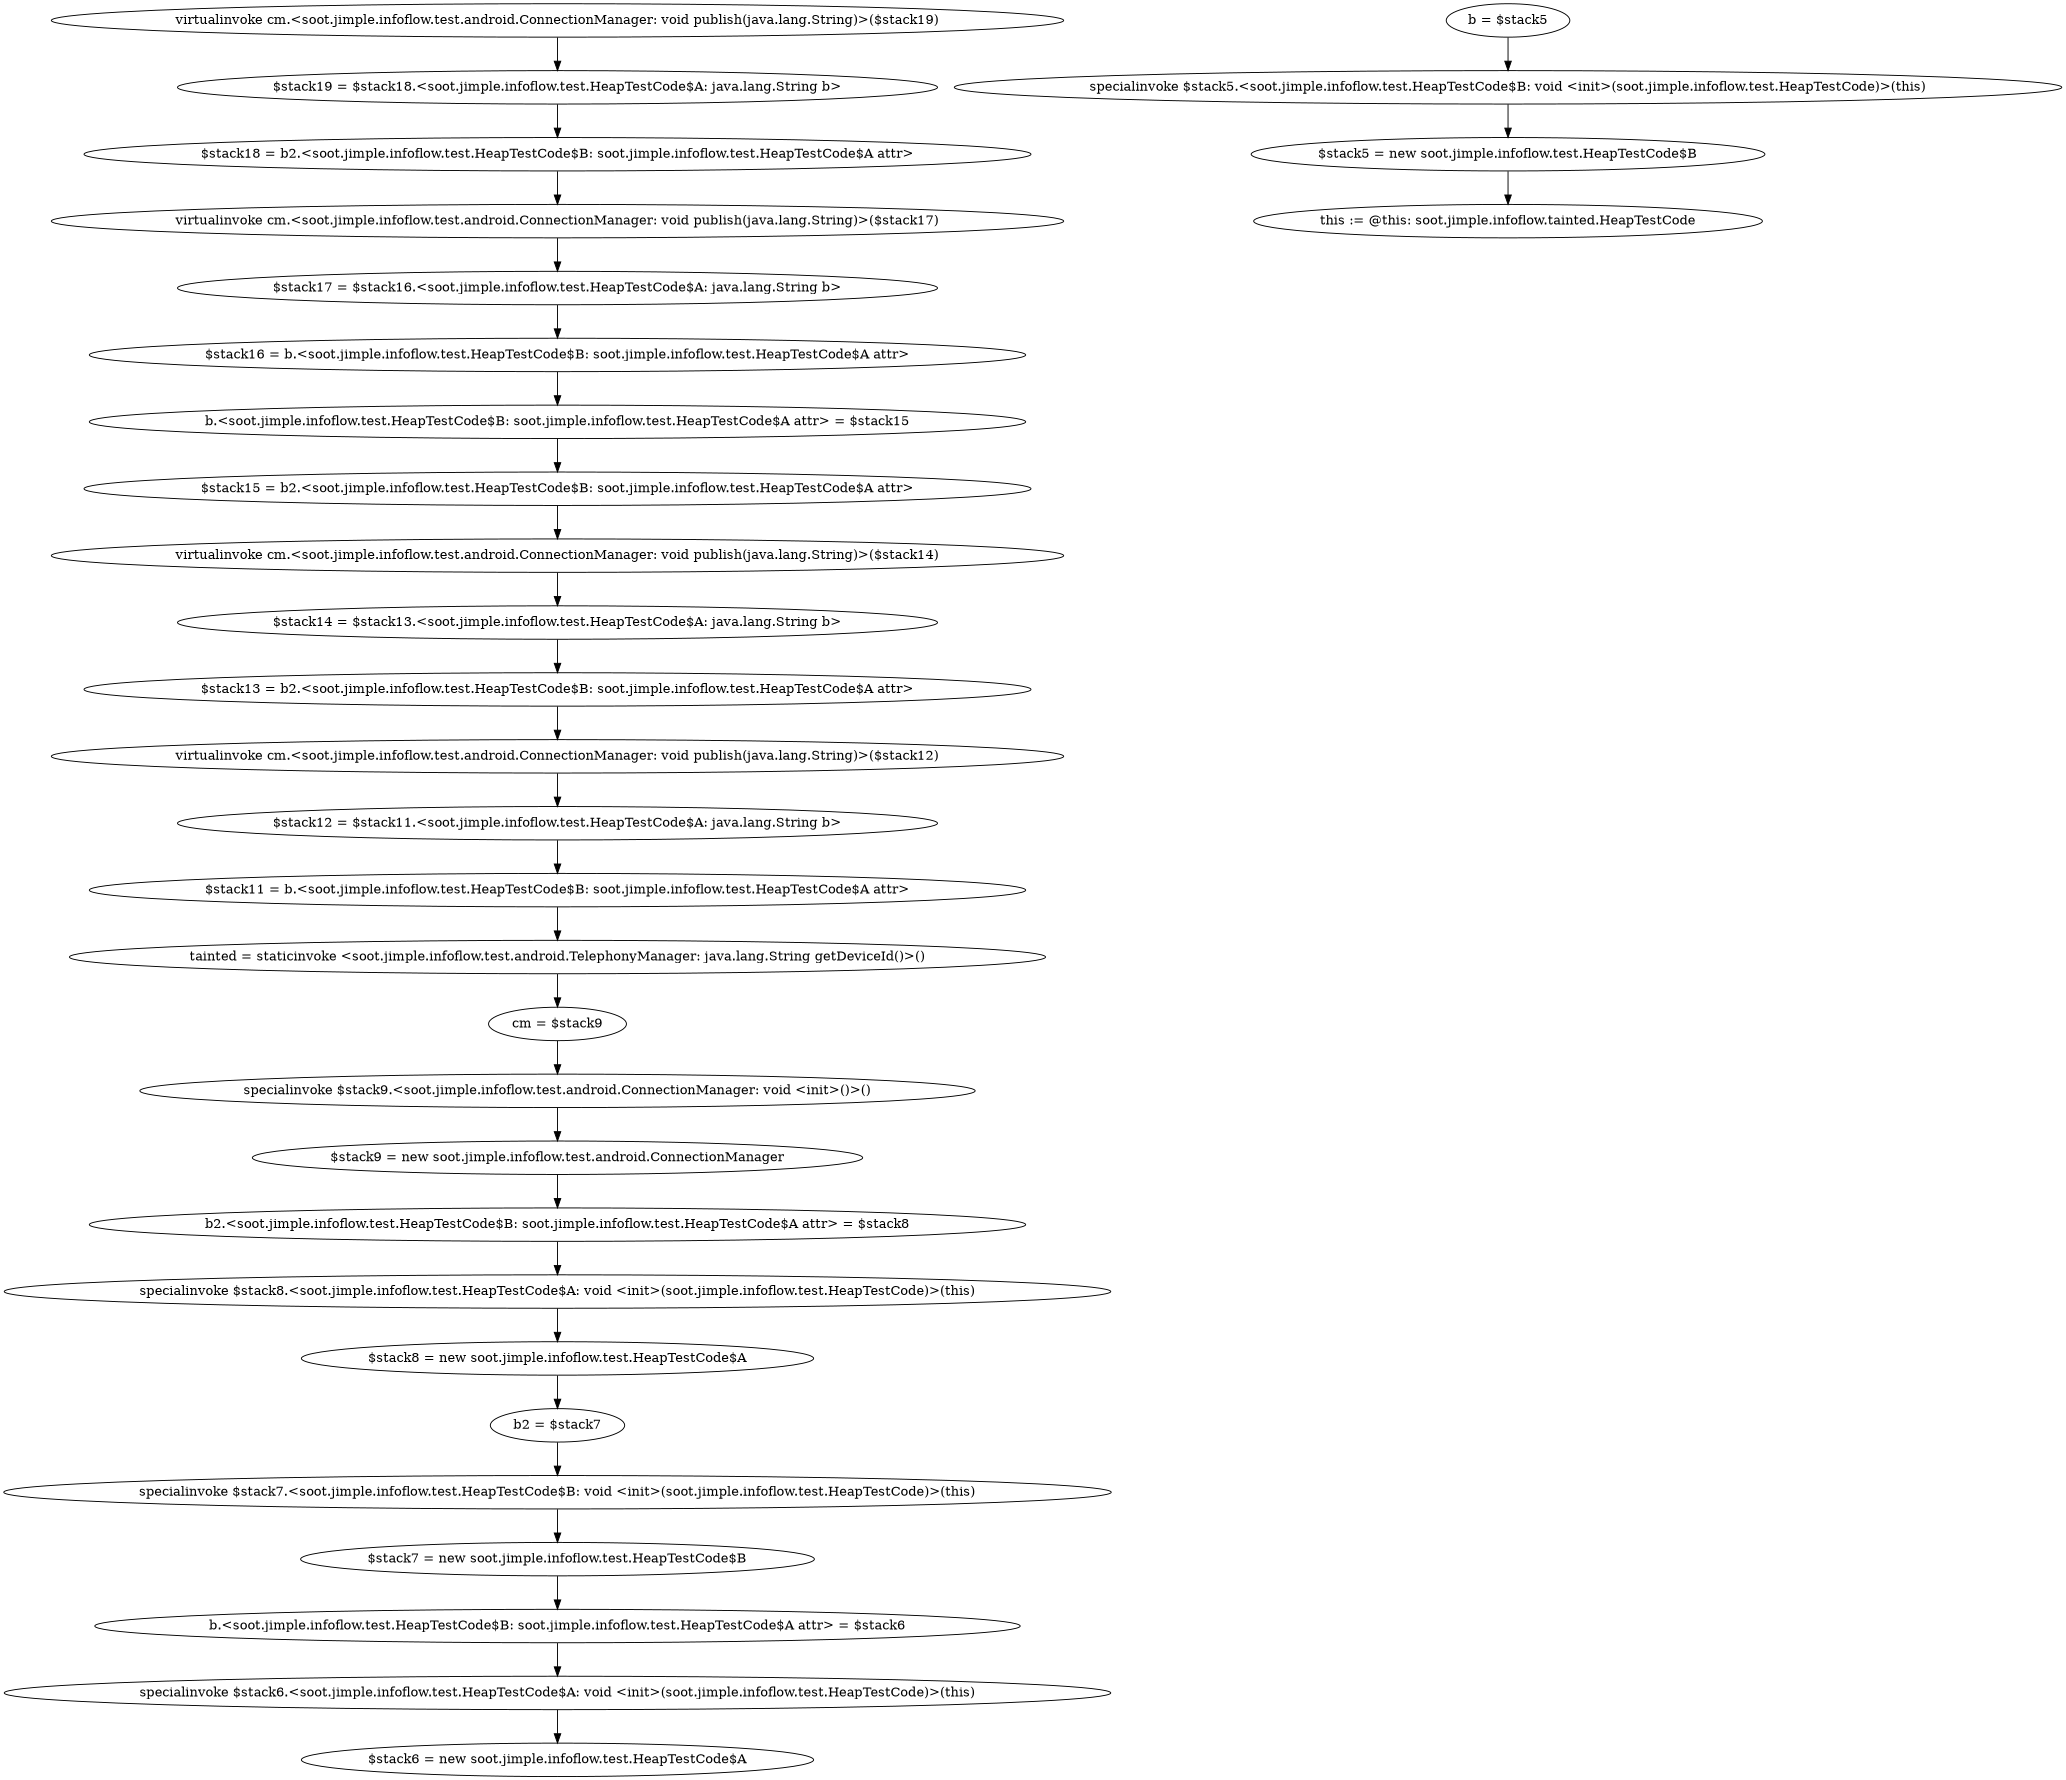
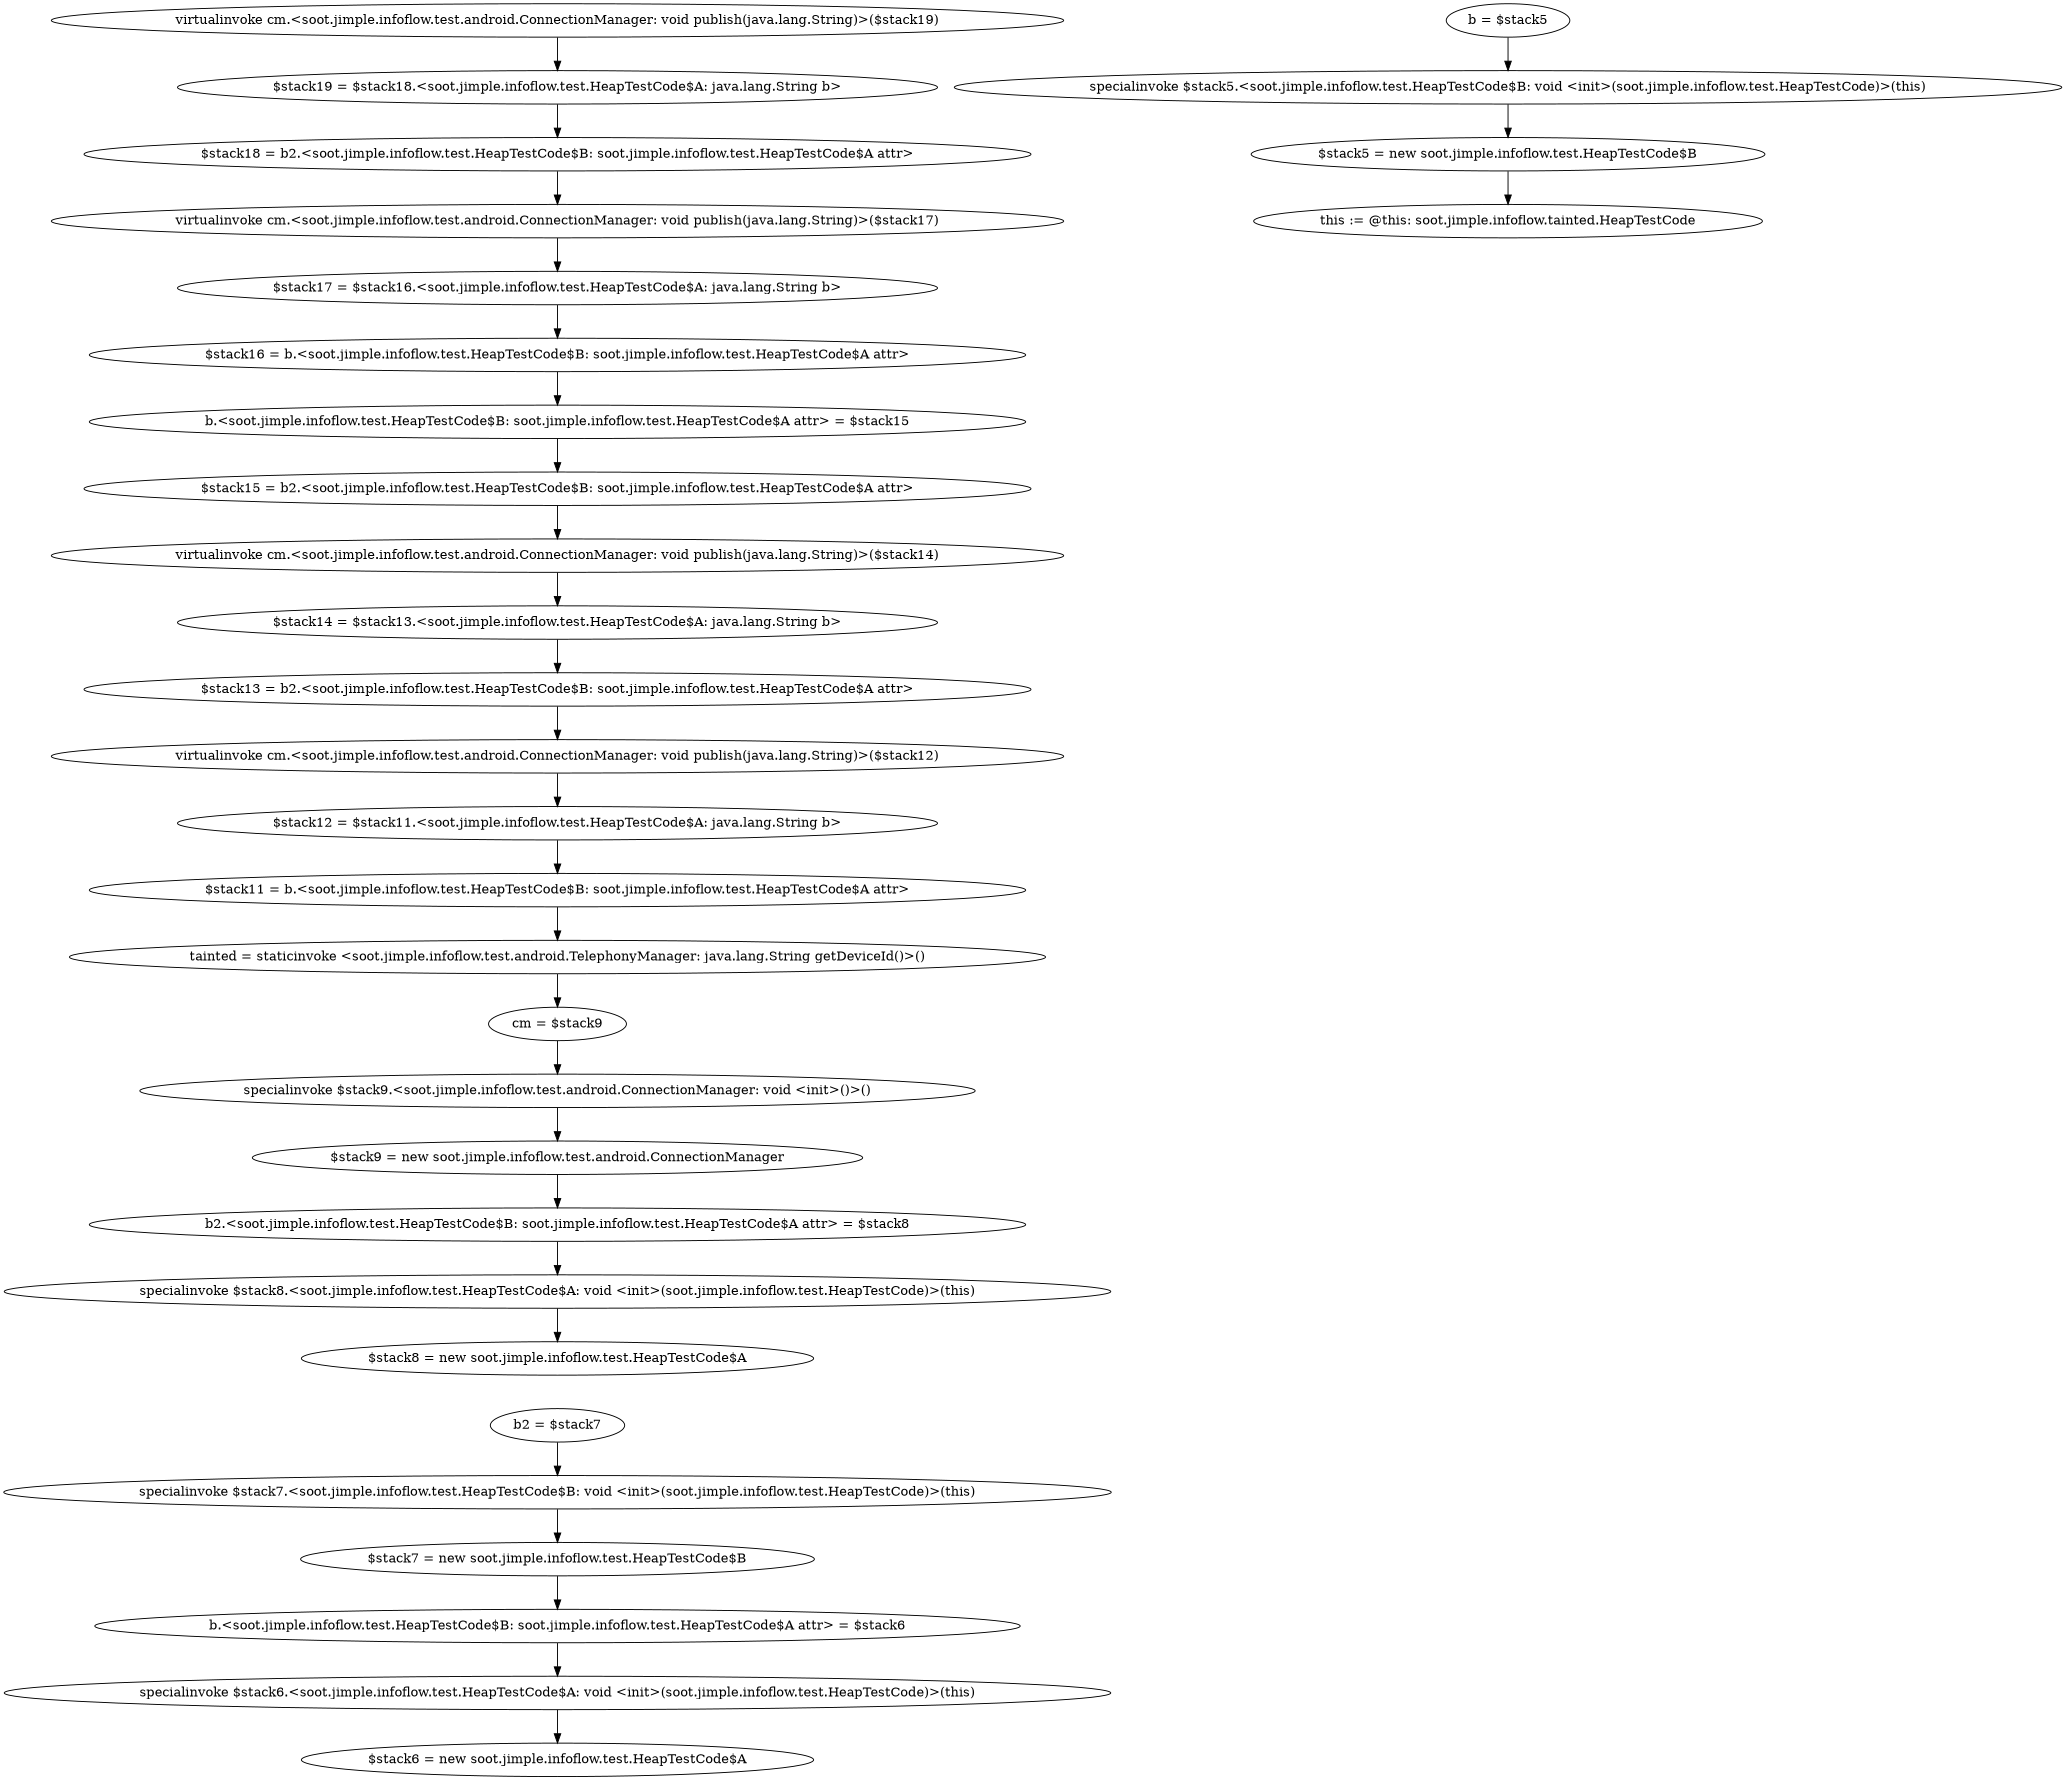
edge "$stack8 = new soot.jimple.infoflow.test.HeapTestCode$A" -> "b2 = $stack7": removed
